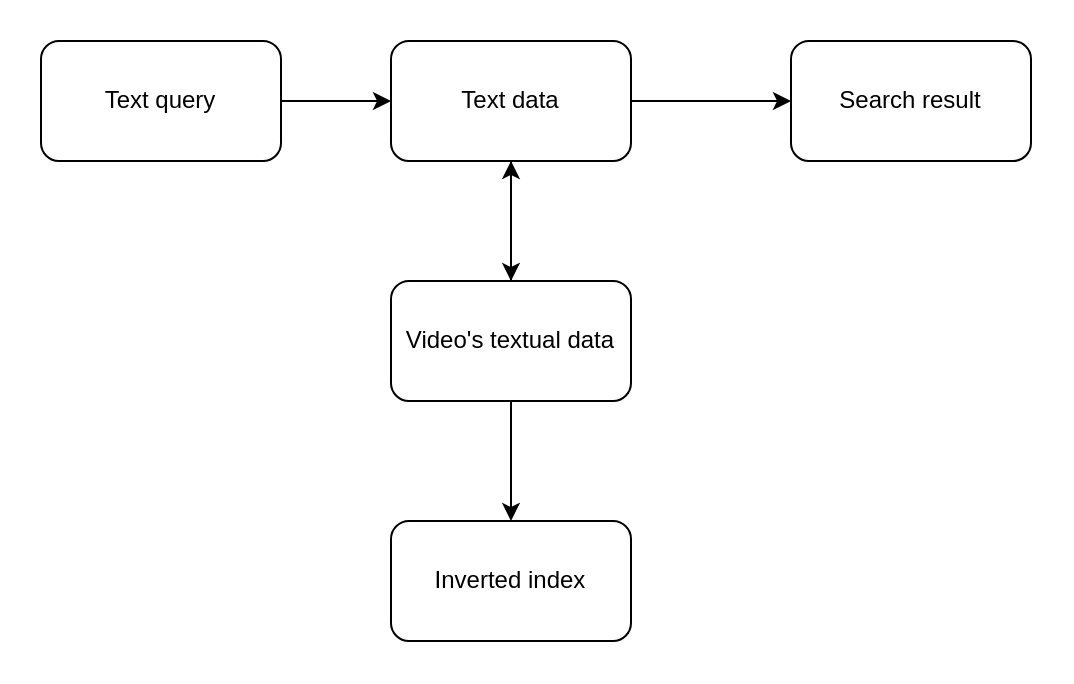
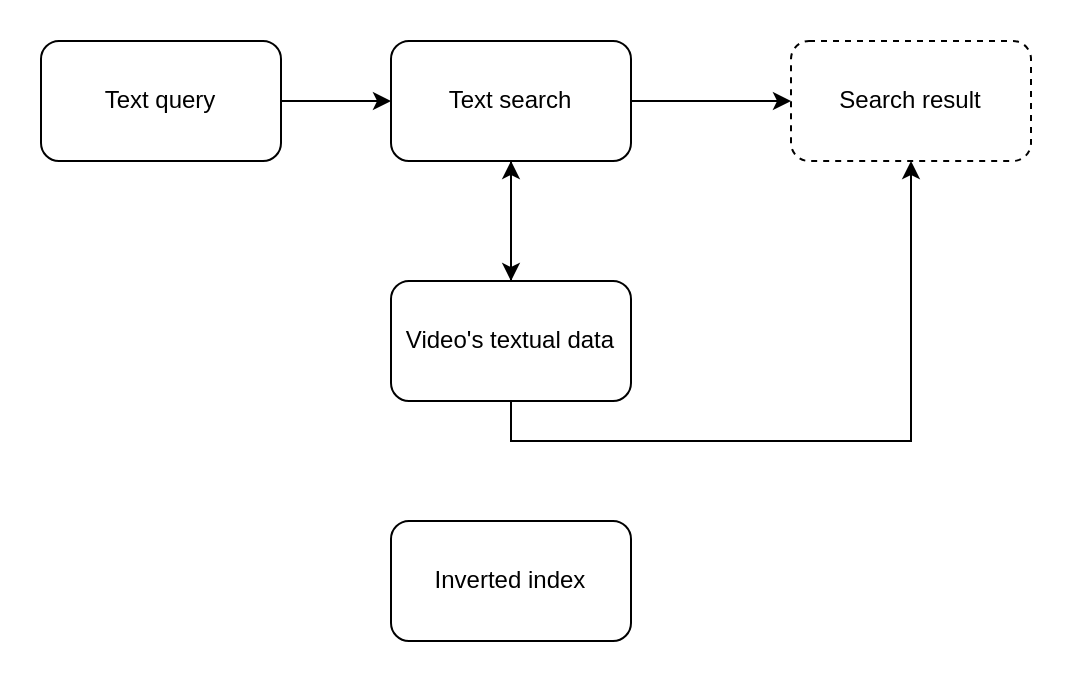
node "Text data": label "Text data" -> "Text search"
node "Search result": style solid -> dashed
edge "Video's textual data" -> "Inverted index": now "Video's textual data" -> "Search result"
